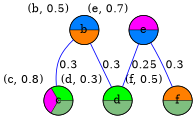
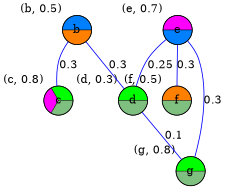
node "g (g, 0.8)": added
